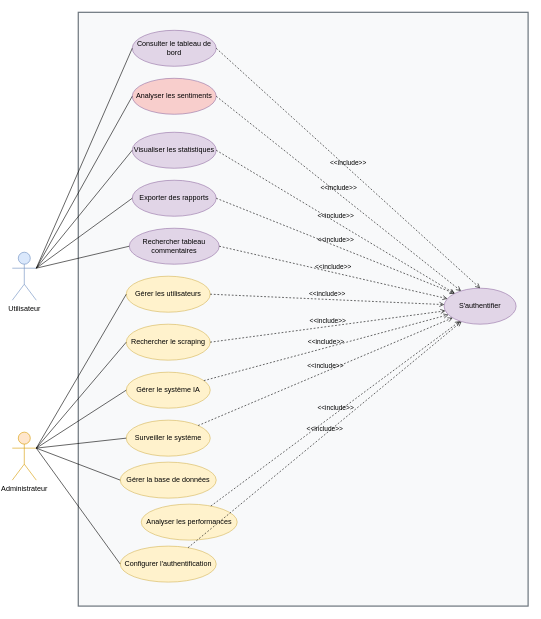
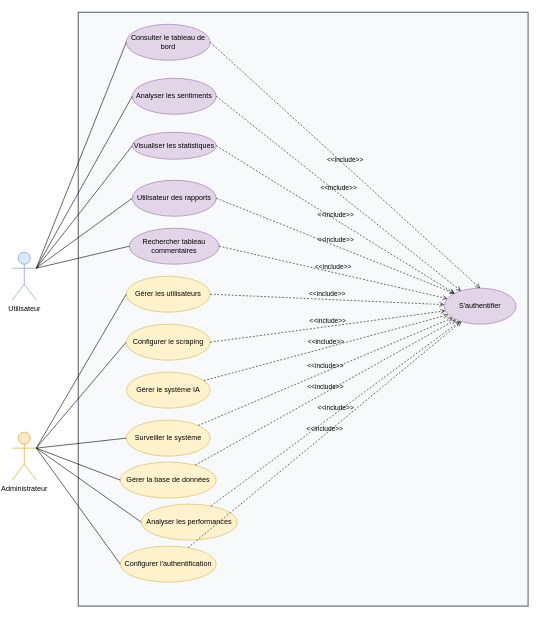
node "Consulter le tableau de bord": moved (174, 48) -> (168, 42)
node "Analyser les sentiments": fillcolor #f8cecc -> #e1d5e7
node "Visualiser les statistiques": size 84x36 -> 84x27
node "Exporter des rapports": label "Exporter des rapports" -> "Utilisateur des rapports"
node "Rechercher le scraping": label "Rechercher le scraping" -> "Configurer le scraping"
edge "Gérer la base de données" -> "S'authentifier": added, label "<<include>>"
edge "Gérer le système IA" -- "Administrateur": removed
edge "Administrateur" -- "Analyser les performances": added
